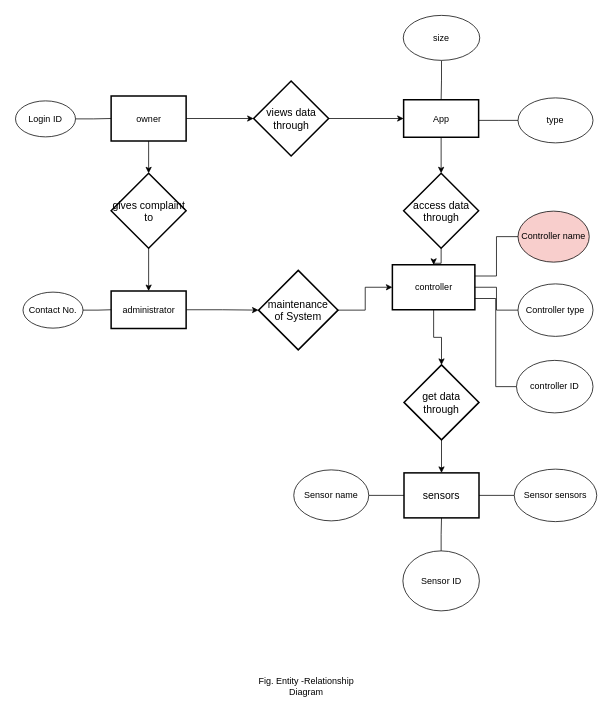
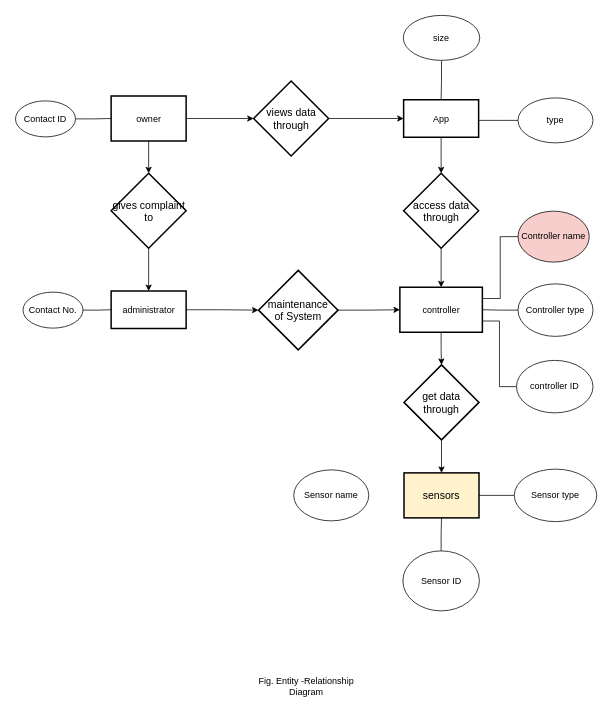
node "Login ID": label "Login ID" -> "Contact ID"
node "controller": moved (434, 287) -> (441, 310)
edge "Sensor name" -- "sensors": removed
node "sensors": fillcolor #ffffff -> #fff2cc
node "Sensor sensors": label "Sensor sensors" -> "Sensor type"
